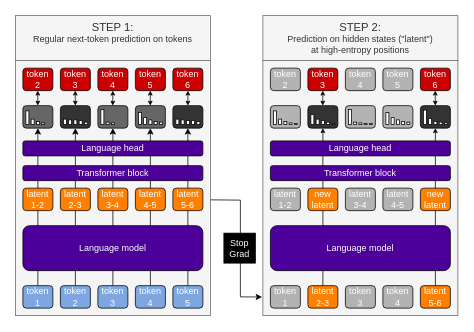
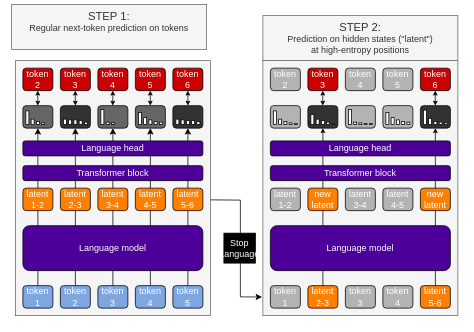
node "STEP 1: Regular next-token prediction on tokens": moved (113, 38) -> (109, 27)
node "Stop Grad": label "Stop Grad" -> "Stop Language"
